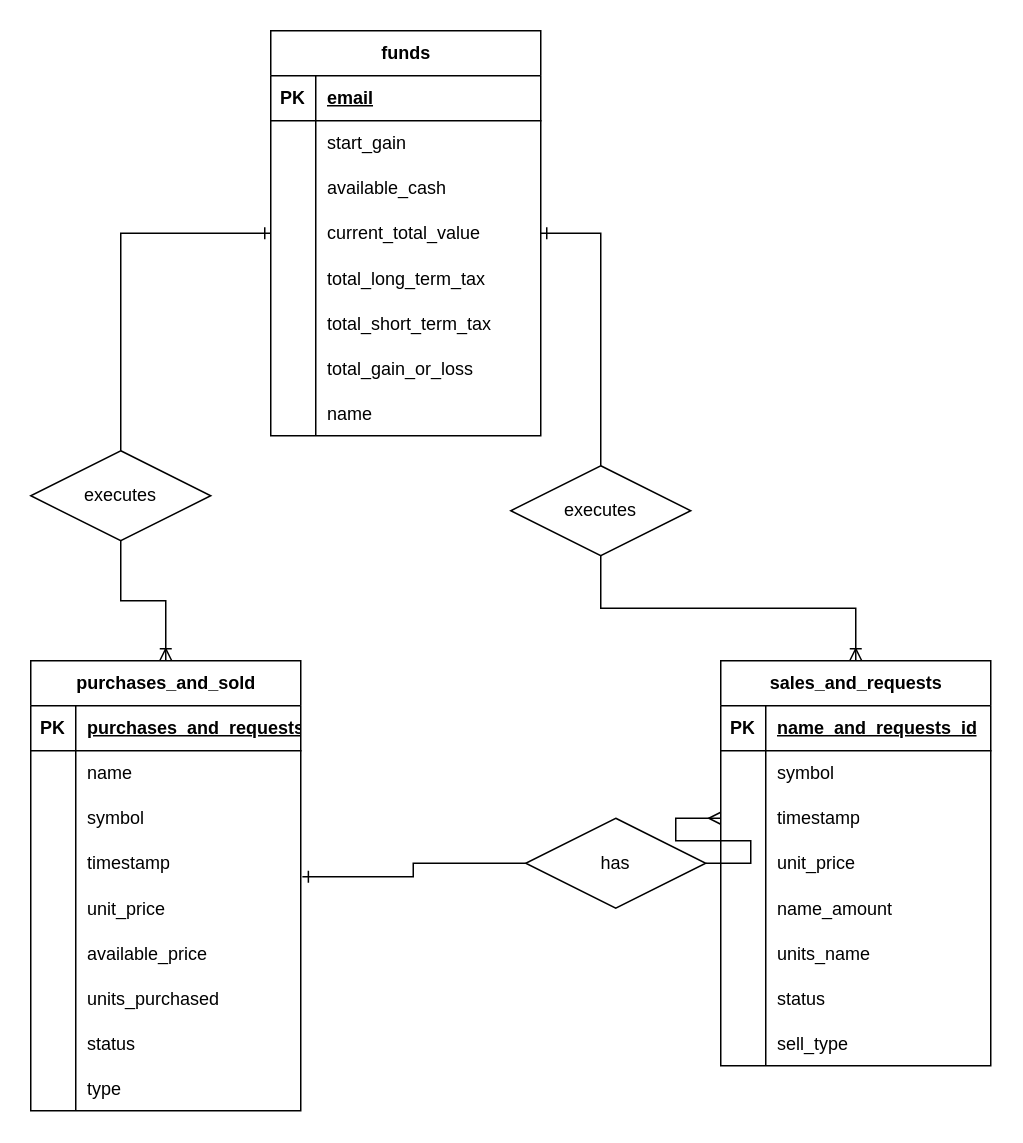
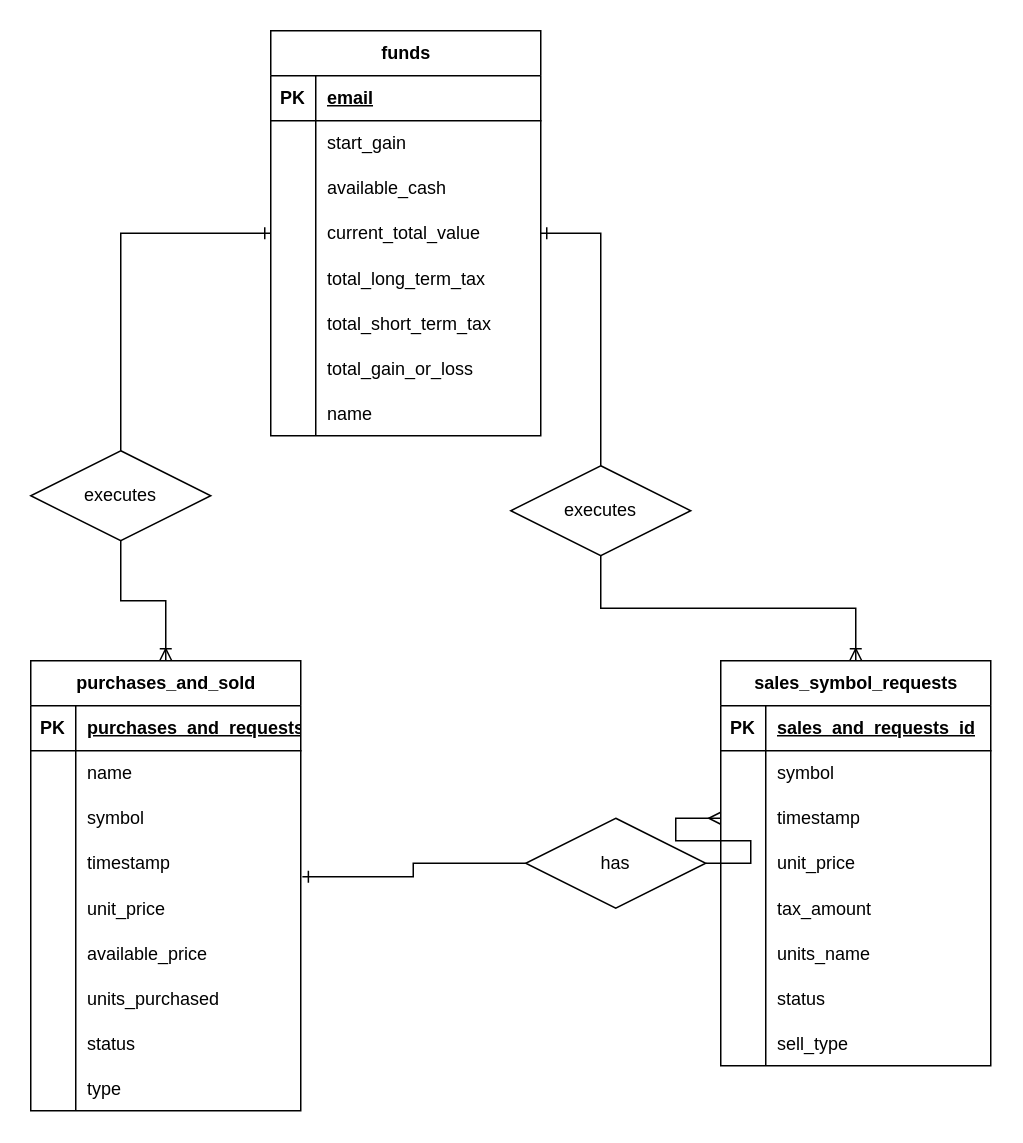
node "sales_and_requests": label "sales_and_requests" -> "sales_symbol_requests"
node "name_and_requests_id": label "name_and_requests_id" -> "sales_and_requests_id"
node "name_amount": label "name_amount" -> "tax_amount"
